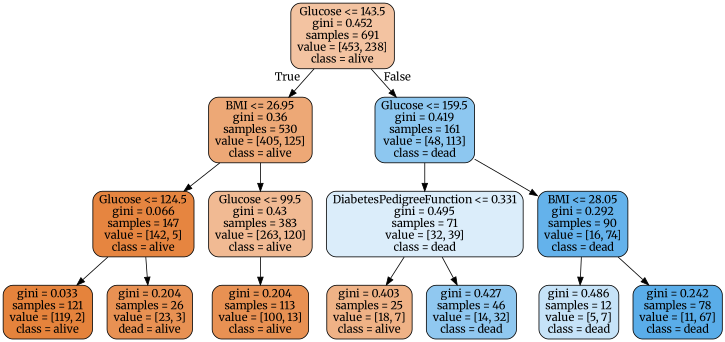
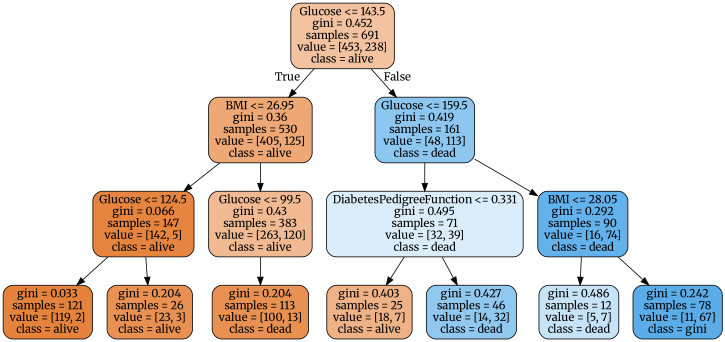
node "gini = 0.204 samples = 26 value = [23, 3] dead = alive": label "gini = 0.204 samples = 26 value = [23, 3] dead = alive" -> "gini = 0.204 samples = 26 value = [23, 3] class = alive"
node "gini = 0.204 samples = 113 value = [100, 13] class = alive": label "gini = 0.204 samples = 113 value = [100, 13] class = alive" -> "gini = 0.204 samples = 113 value = [100, 13] class = dead"
node "gini = 0.242 samples = 78 value = [11, 67] class = dead": label "gini = 0.242 samples = 78 value = [11, 67] class = dead" -> "gini = 0.242 samples = 78 value = [11, 67] class = gini"
